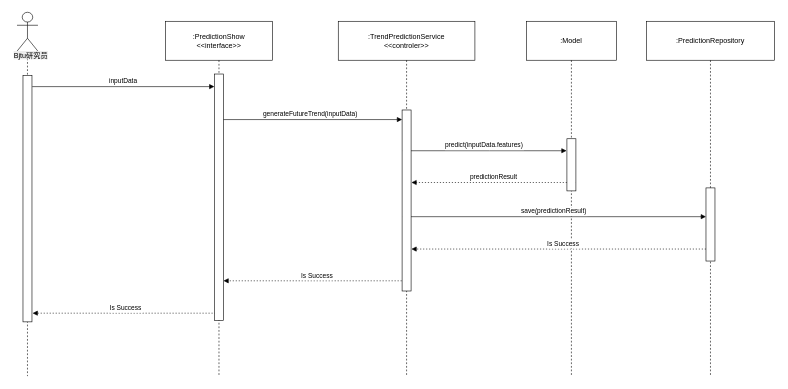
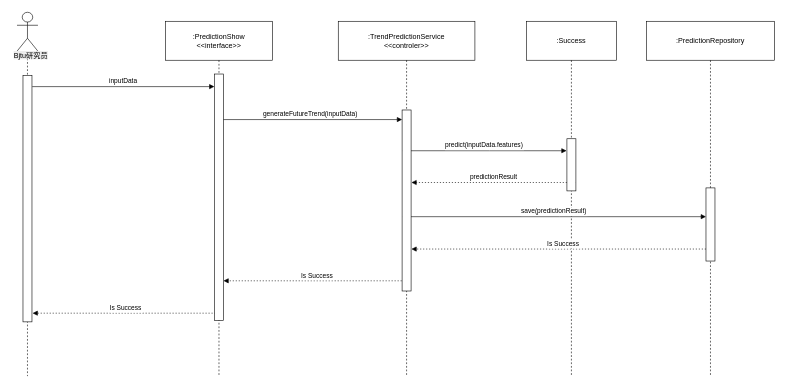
node ":Model": label ":Model" -> ":Success"
